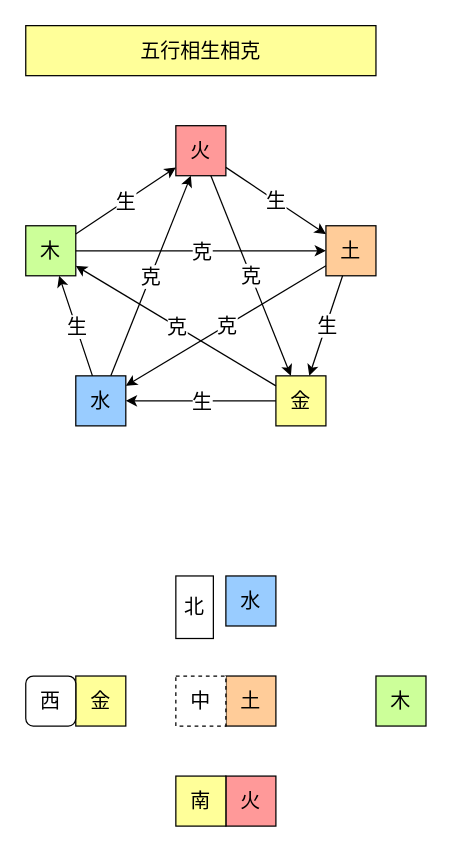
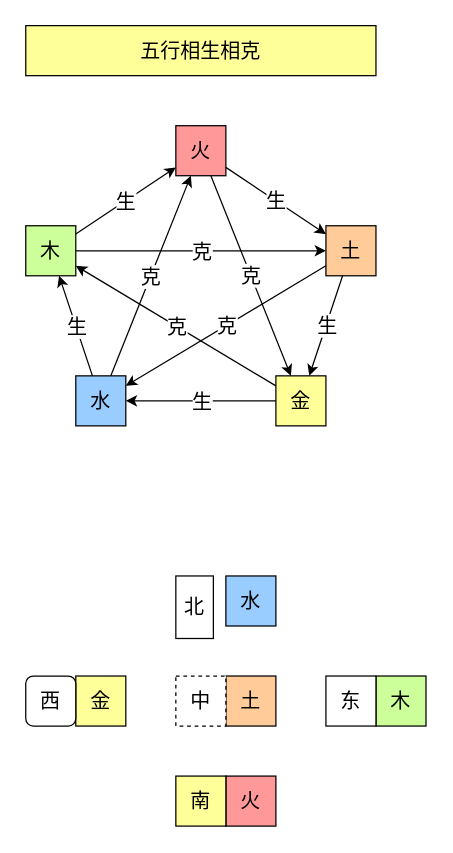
node "东": added
